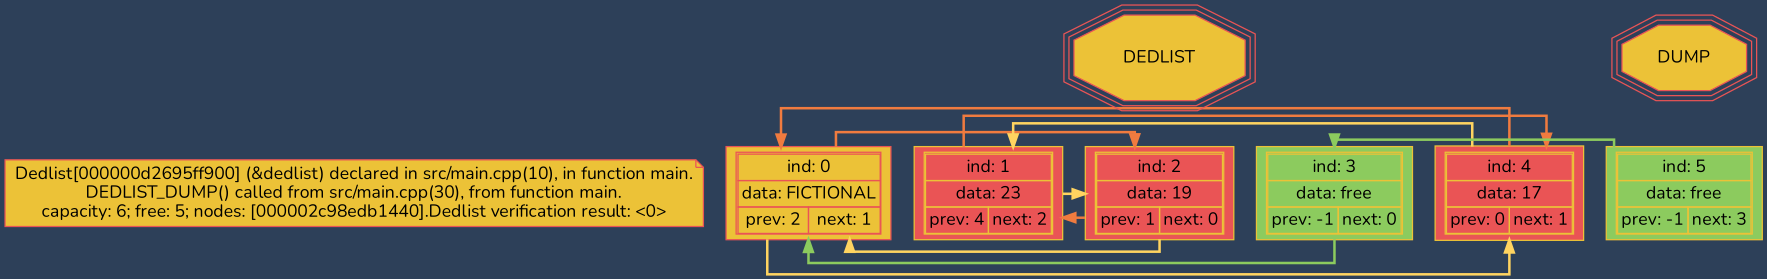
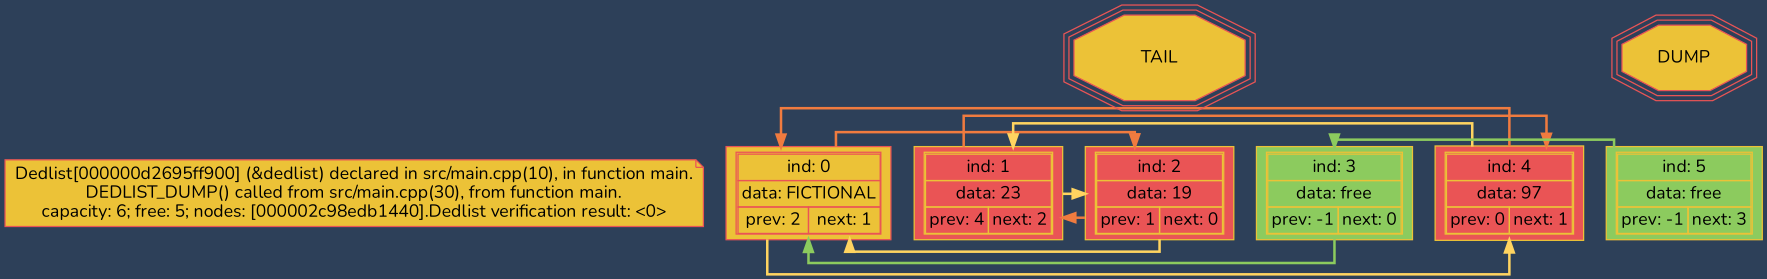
node "DEDLIST": label "DEDLIST" -> "TAIL"
node "ind: 4": text "data: 17" -> "data: 97"
